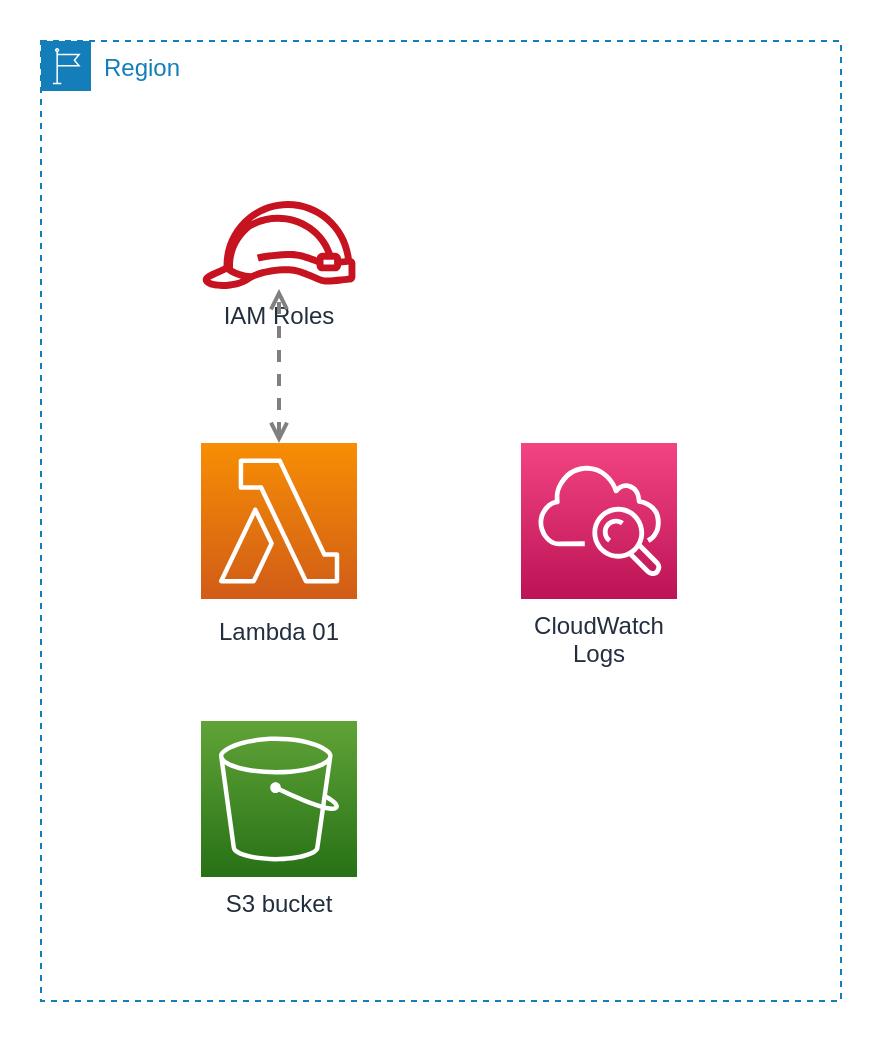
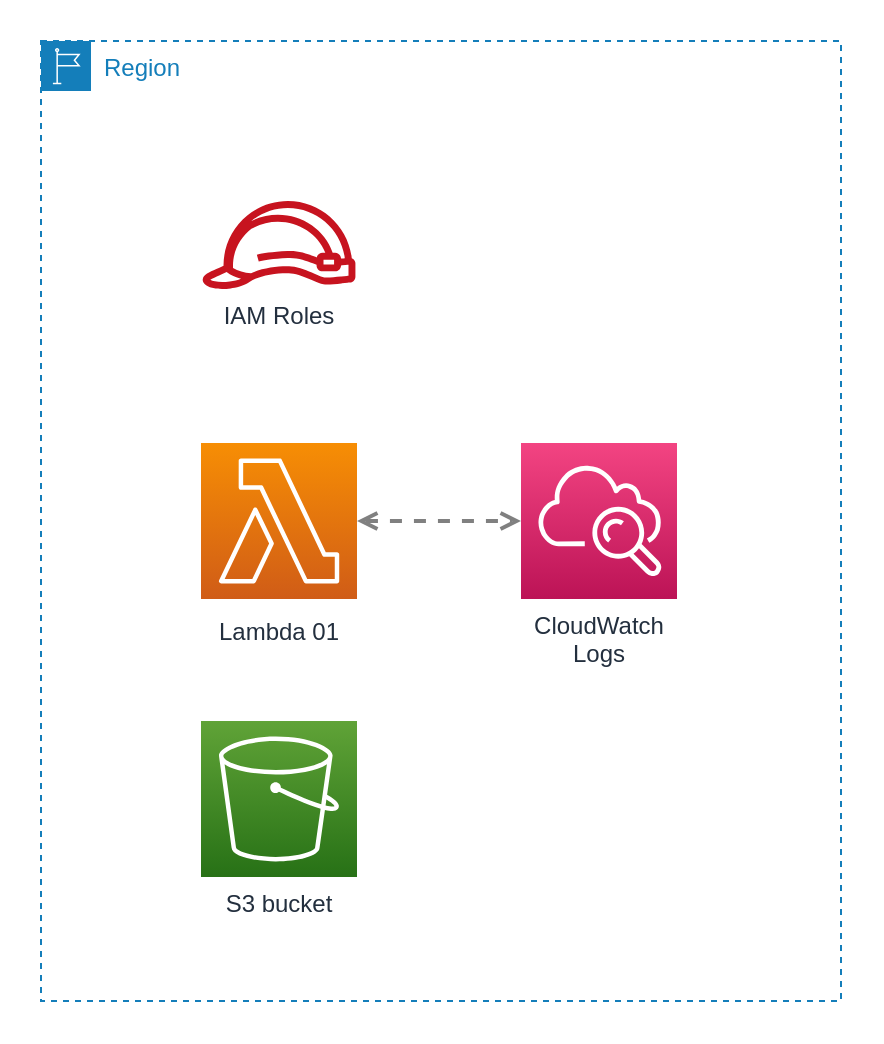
edge "IAM Roles" -- "Lambda 01": now "CloudWatch Logs" -- "Lambda 01"
